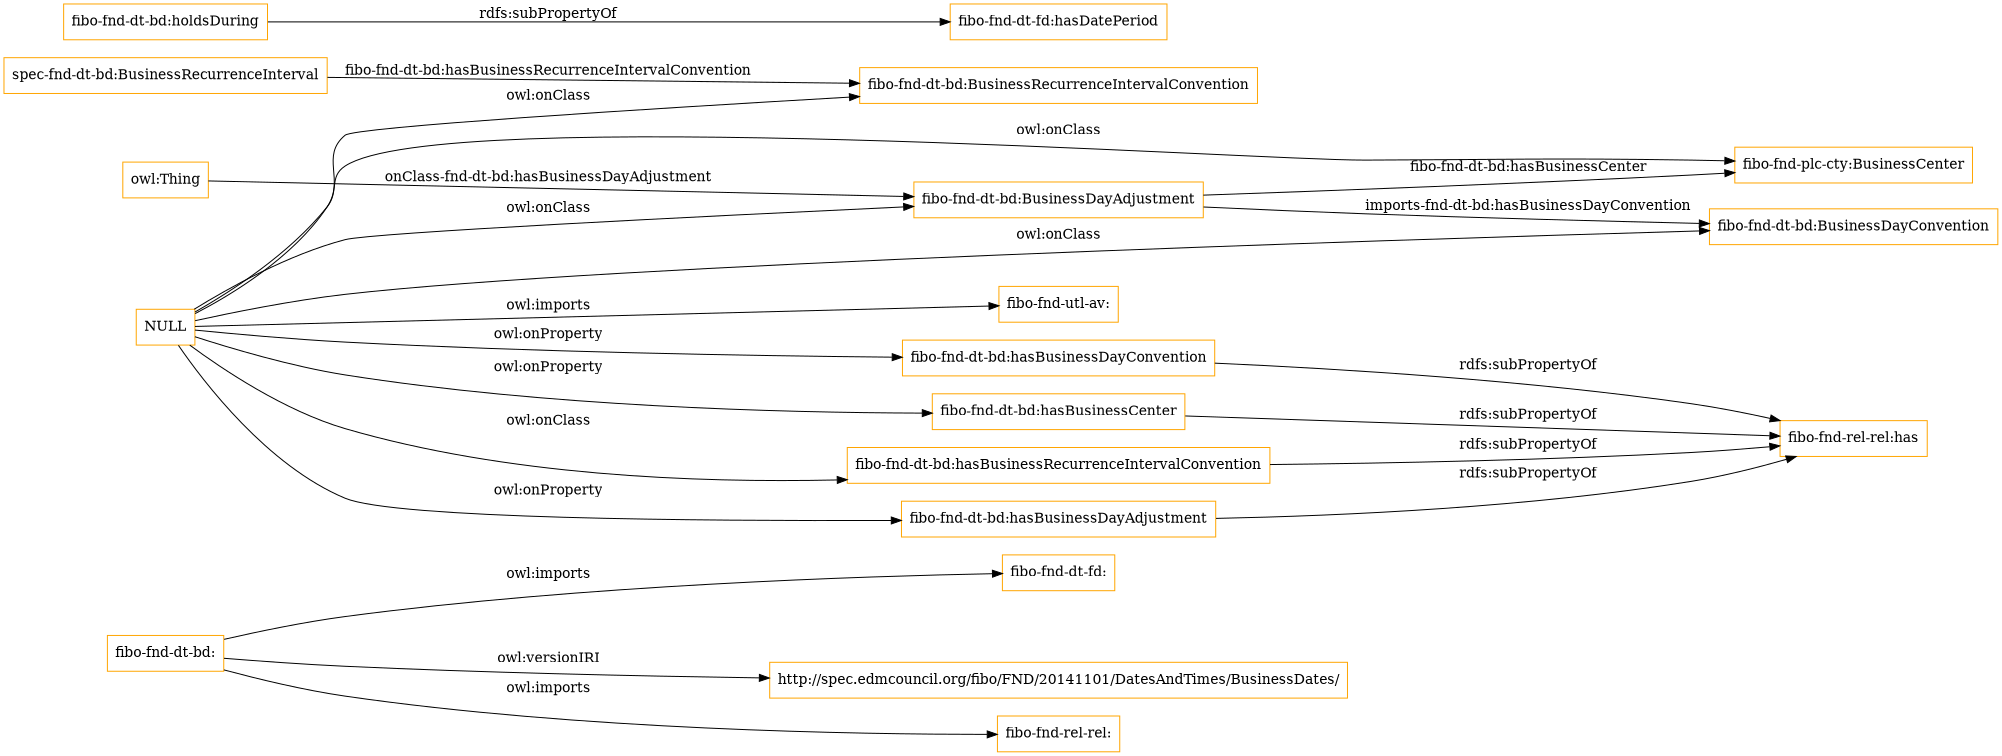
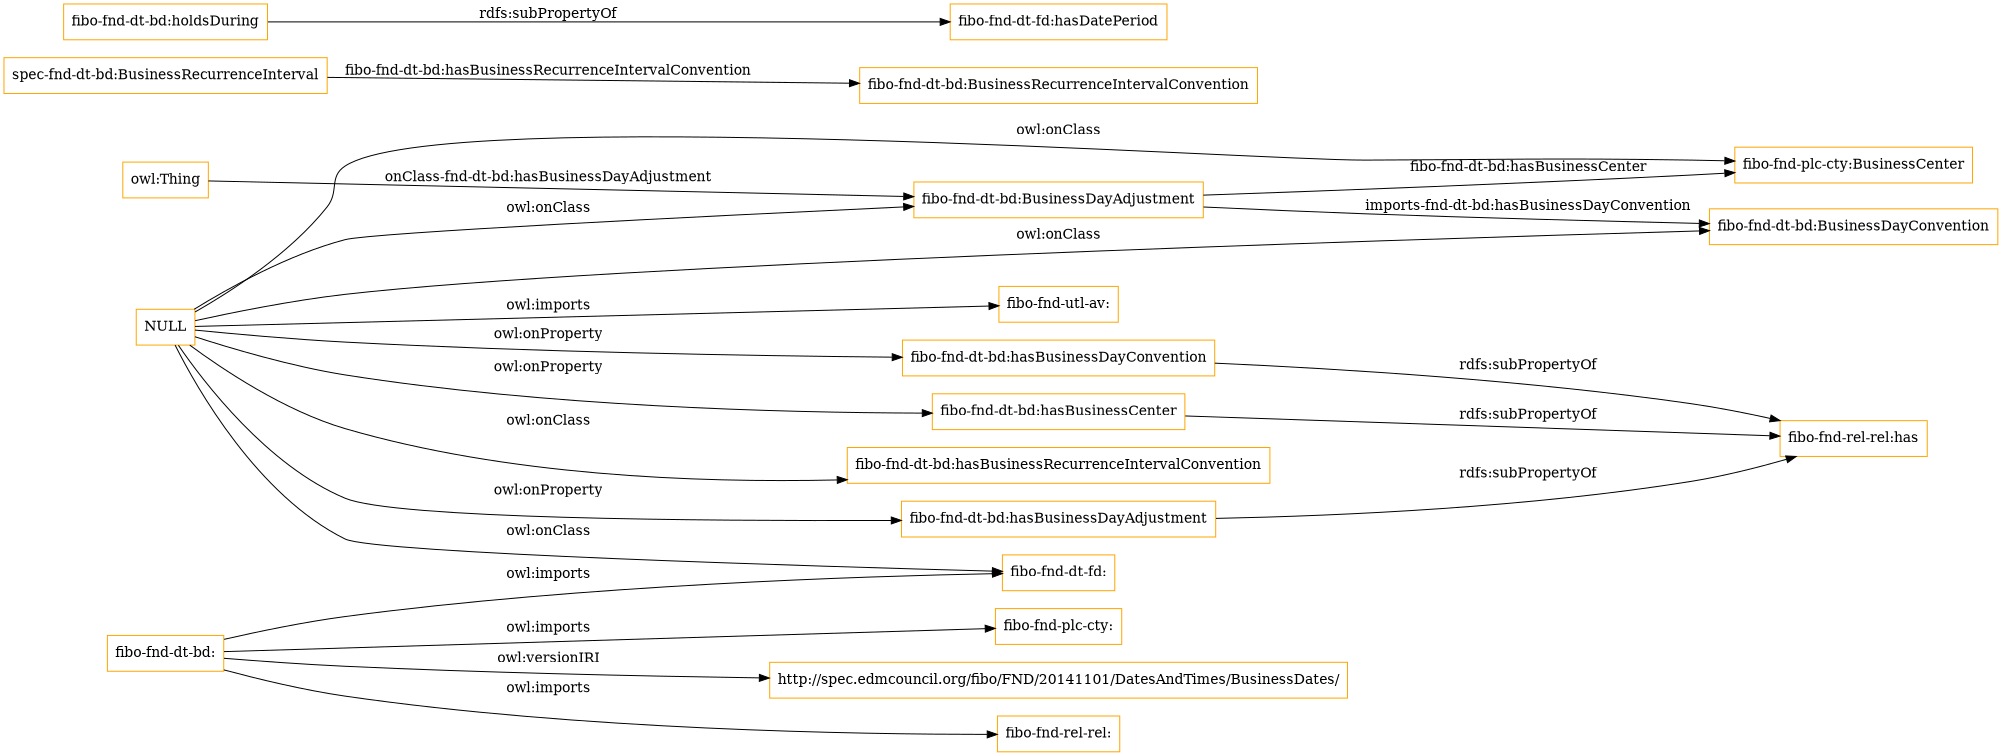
edge "NULL" -> "fibo-fnd-dt-bd:BusinessRecurrenceIntervalConvention": now "NULL" -> "fibo-fnd-dt-fd:"
edge "fibo-fnd-dt-bd:hasBusinessRecurrenceIntervalConvention" -> "fibo-fnd-rel-rel:has": removed, label "rdfs:subPropertyOf"
node "fibo-fnd-plc-cty:": added
